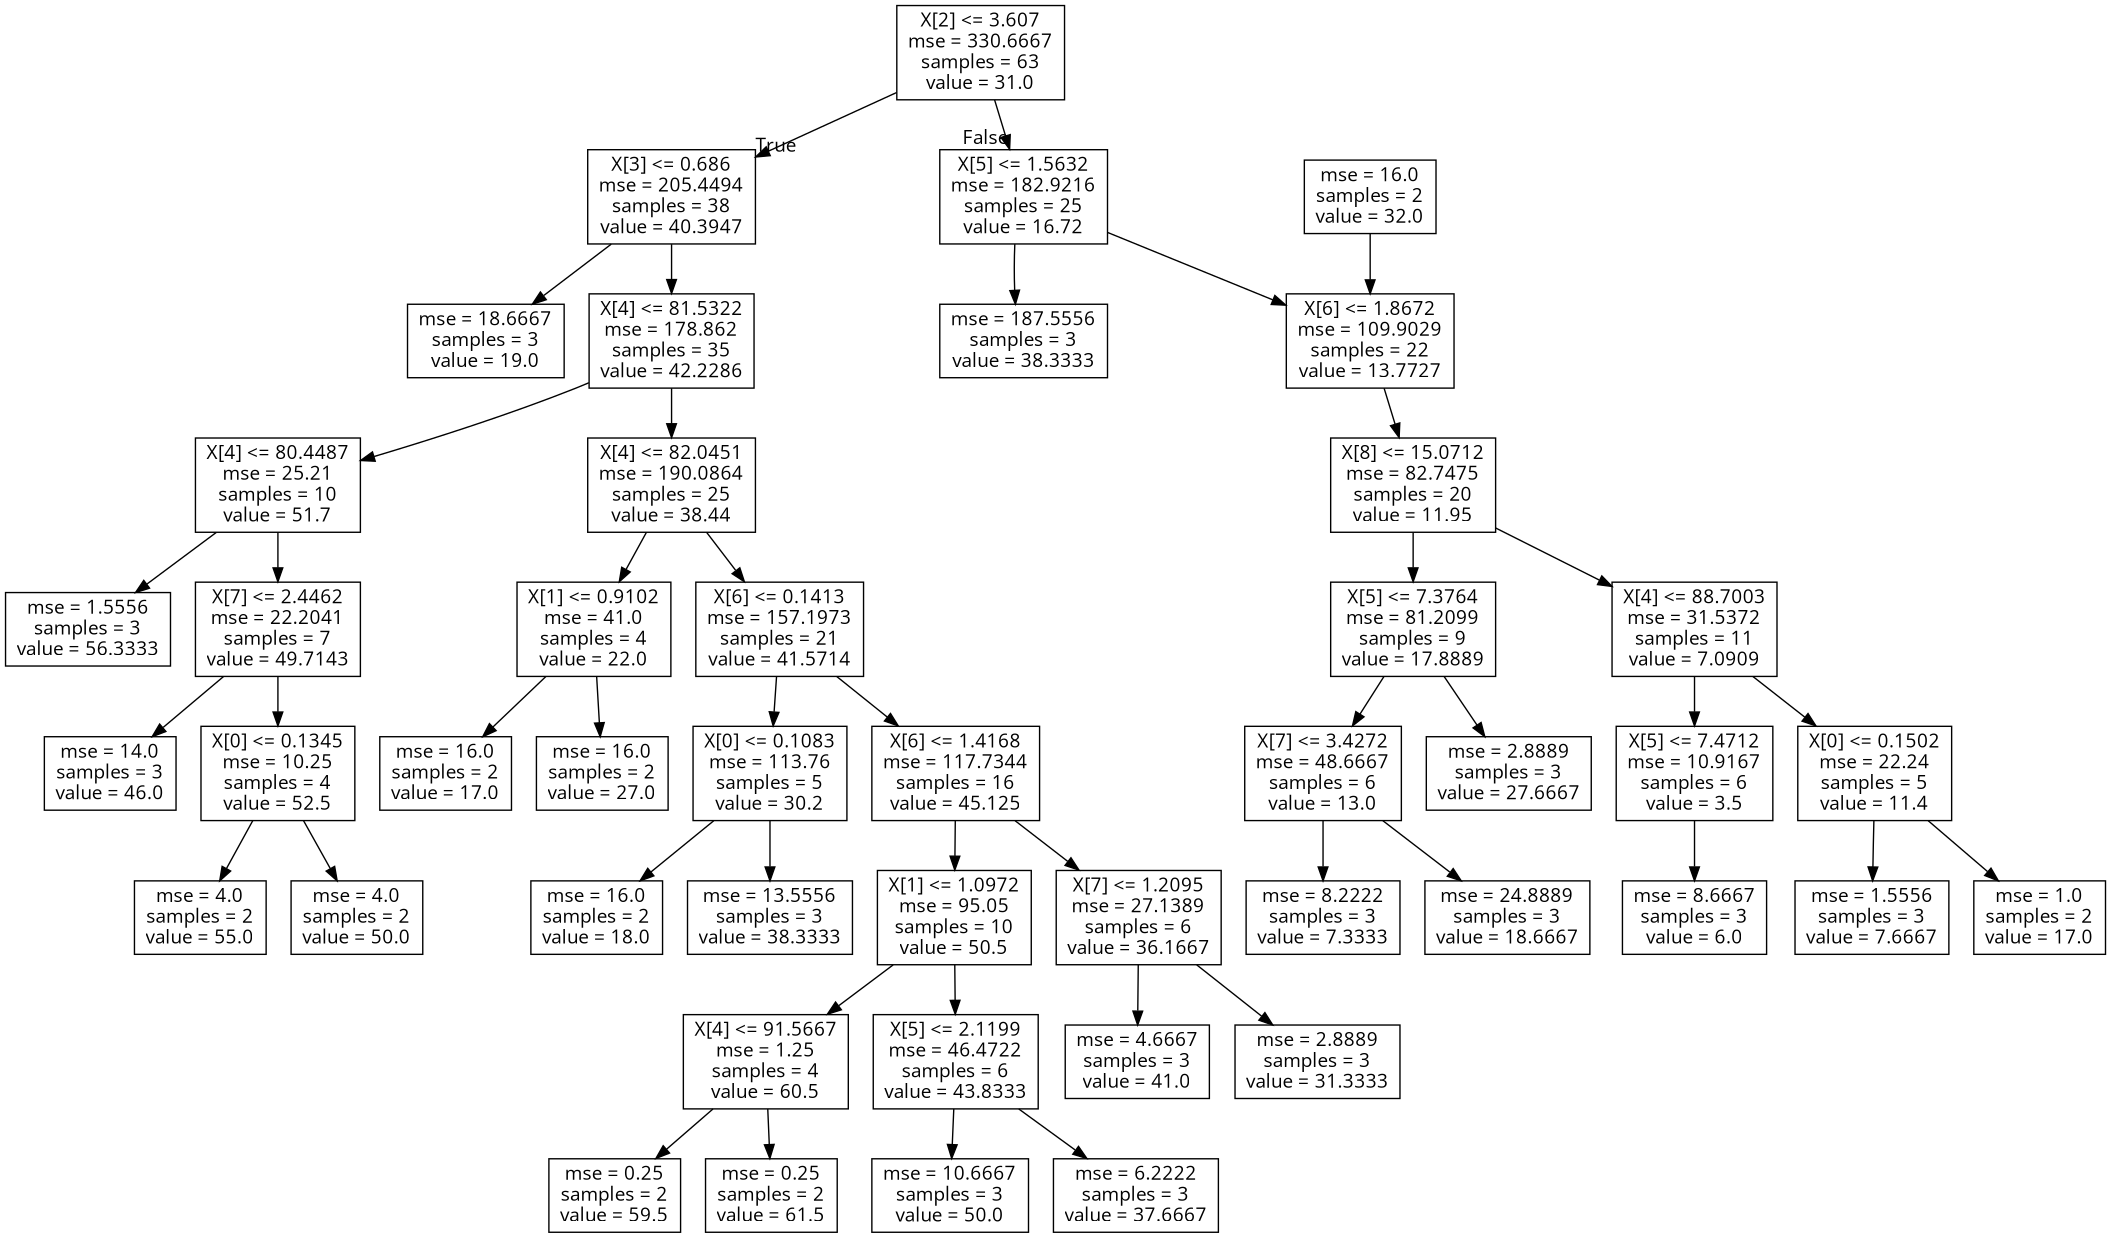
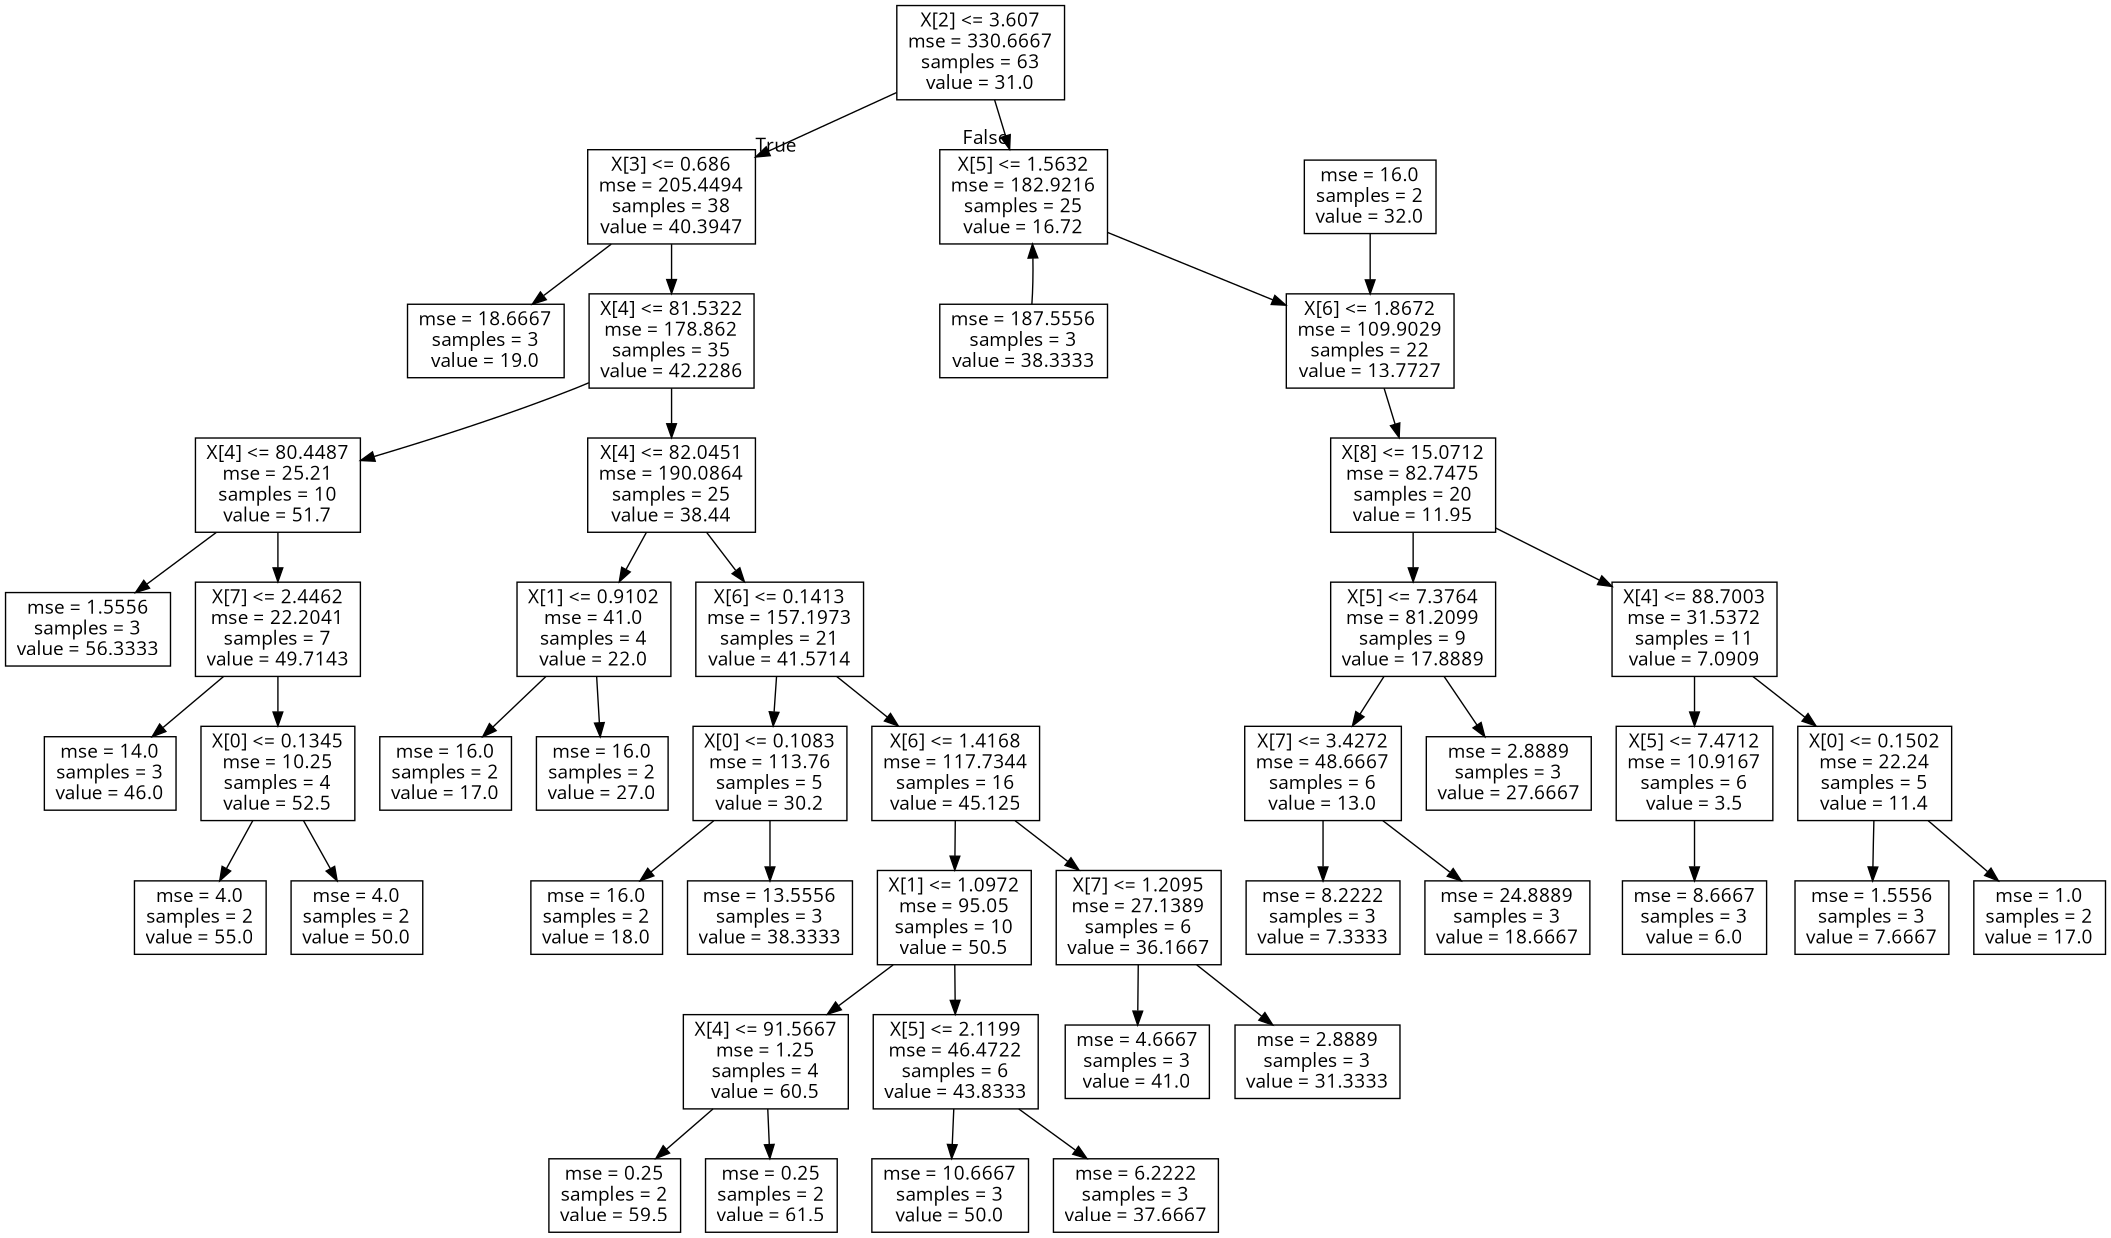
edge "X[5] <= 1.5632 mse = 182.9216 samples = 25 value = 16.72" -> "mse = 187.5556 samples = 3 value = 38.3333": reversed
